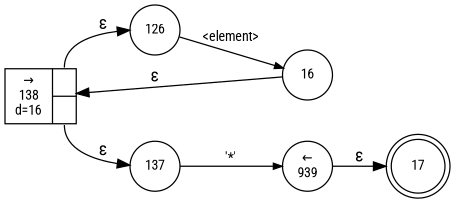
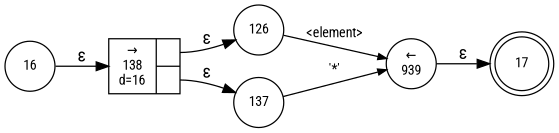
edge "126" -> "16": now "126" -> "← 939"
